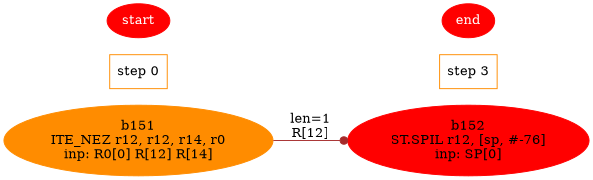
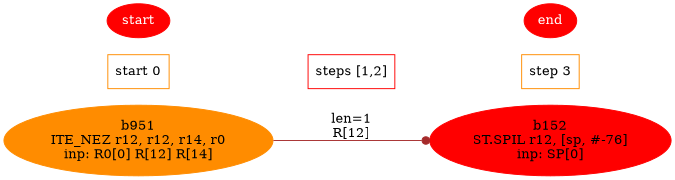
node "step 0": label "step 0" -> "start 0"
node "steps [1,2]": added
node "b151 ITE_NEZ r12, r12, r14, r0 inp: R0[0] R[12] R[14]": label "b151 ITE_NEZ r12, r12, r14, r0 inp: R0[0] R[12] R[14]" -> "b951 ITE_NEZ r12, r12, r14, r0 inp: R0[0] R[12] R[14]"
